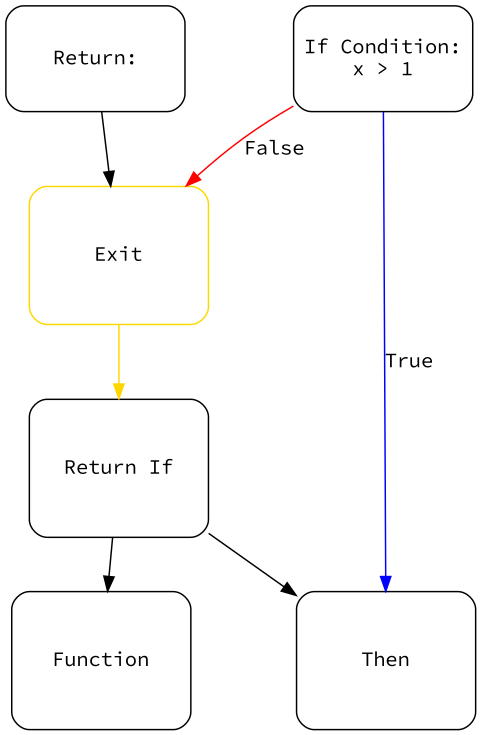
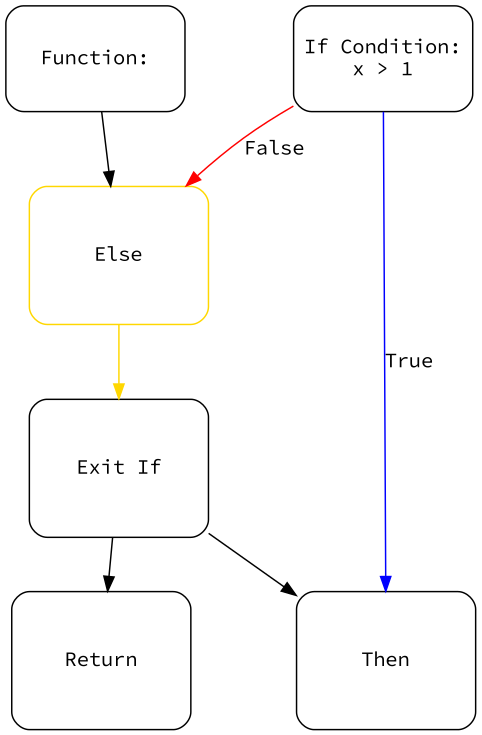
node "Return:": label "Return:" -> "Function:"
node "Exit": label "Exit" -> "Else"
node "Return If": label "Return If" -> "Exit If"
node "Function": label "Function" -> "Return"
